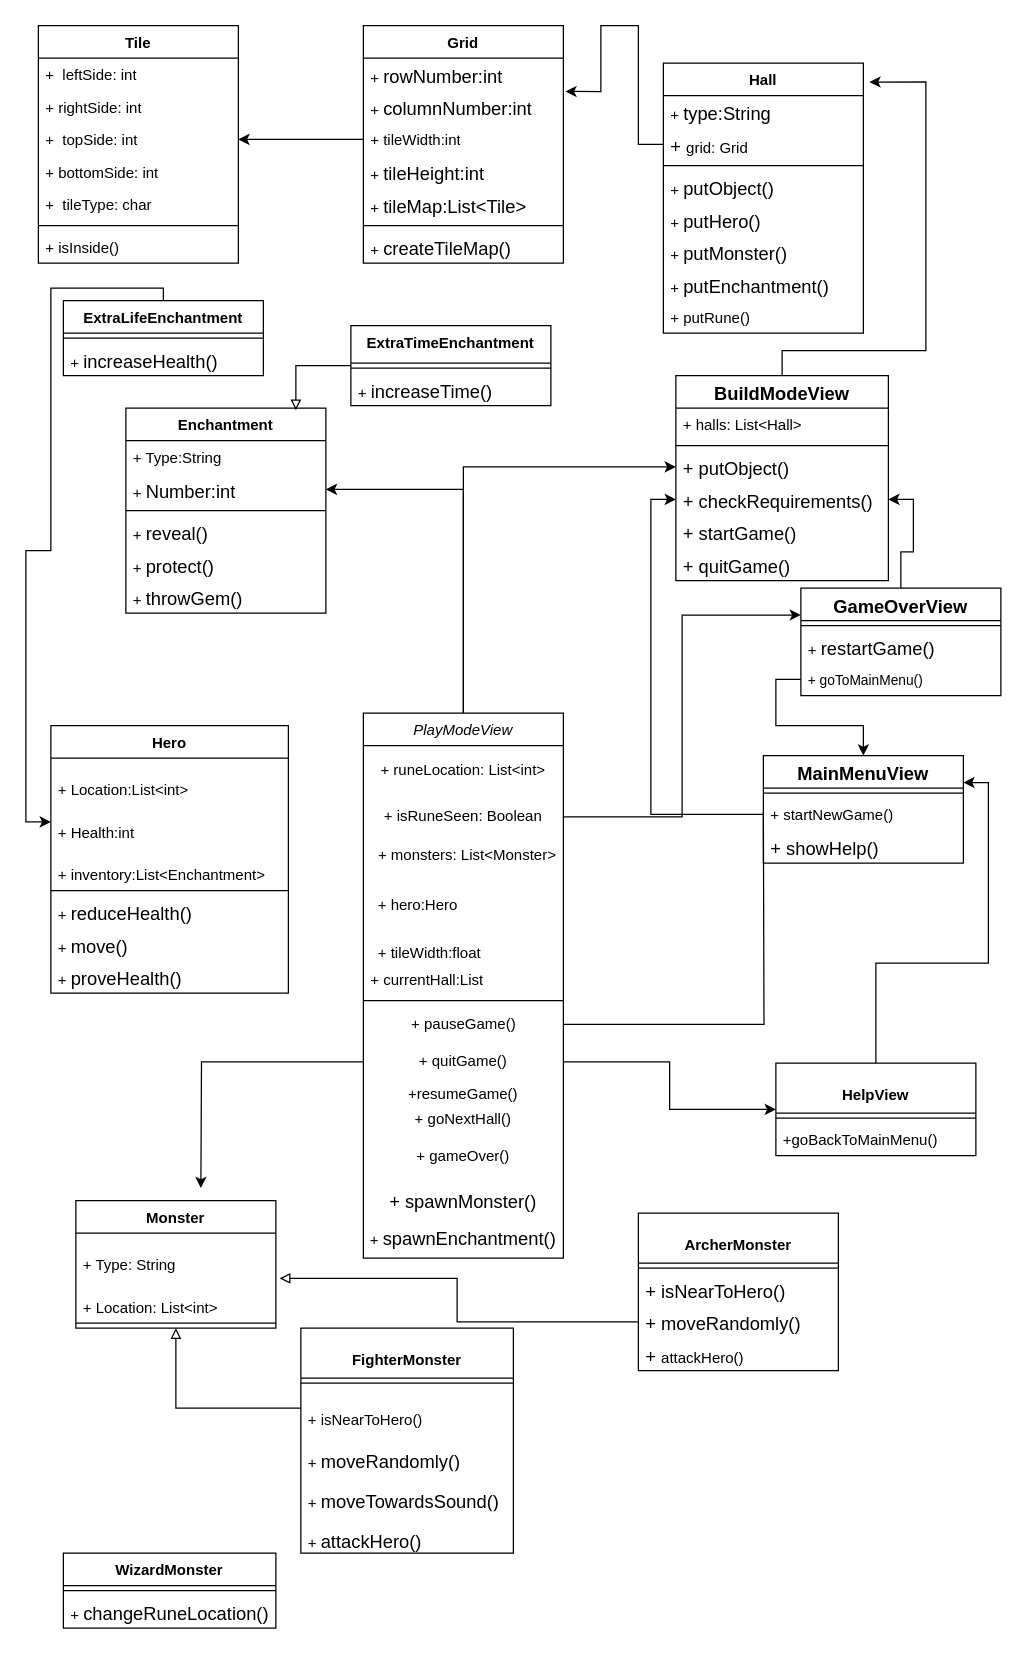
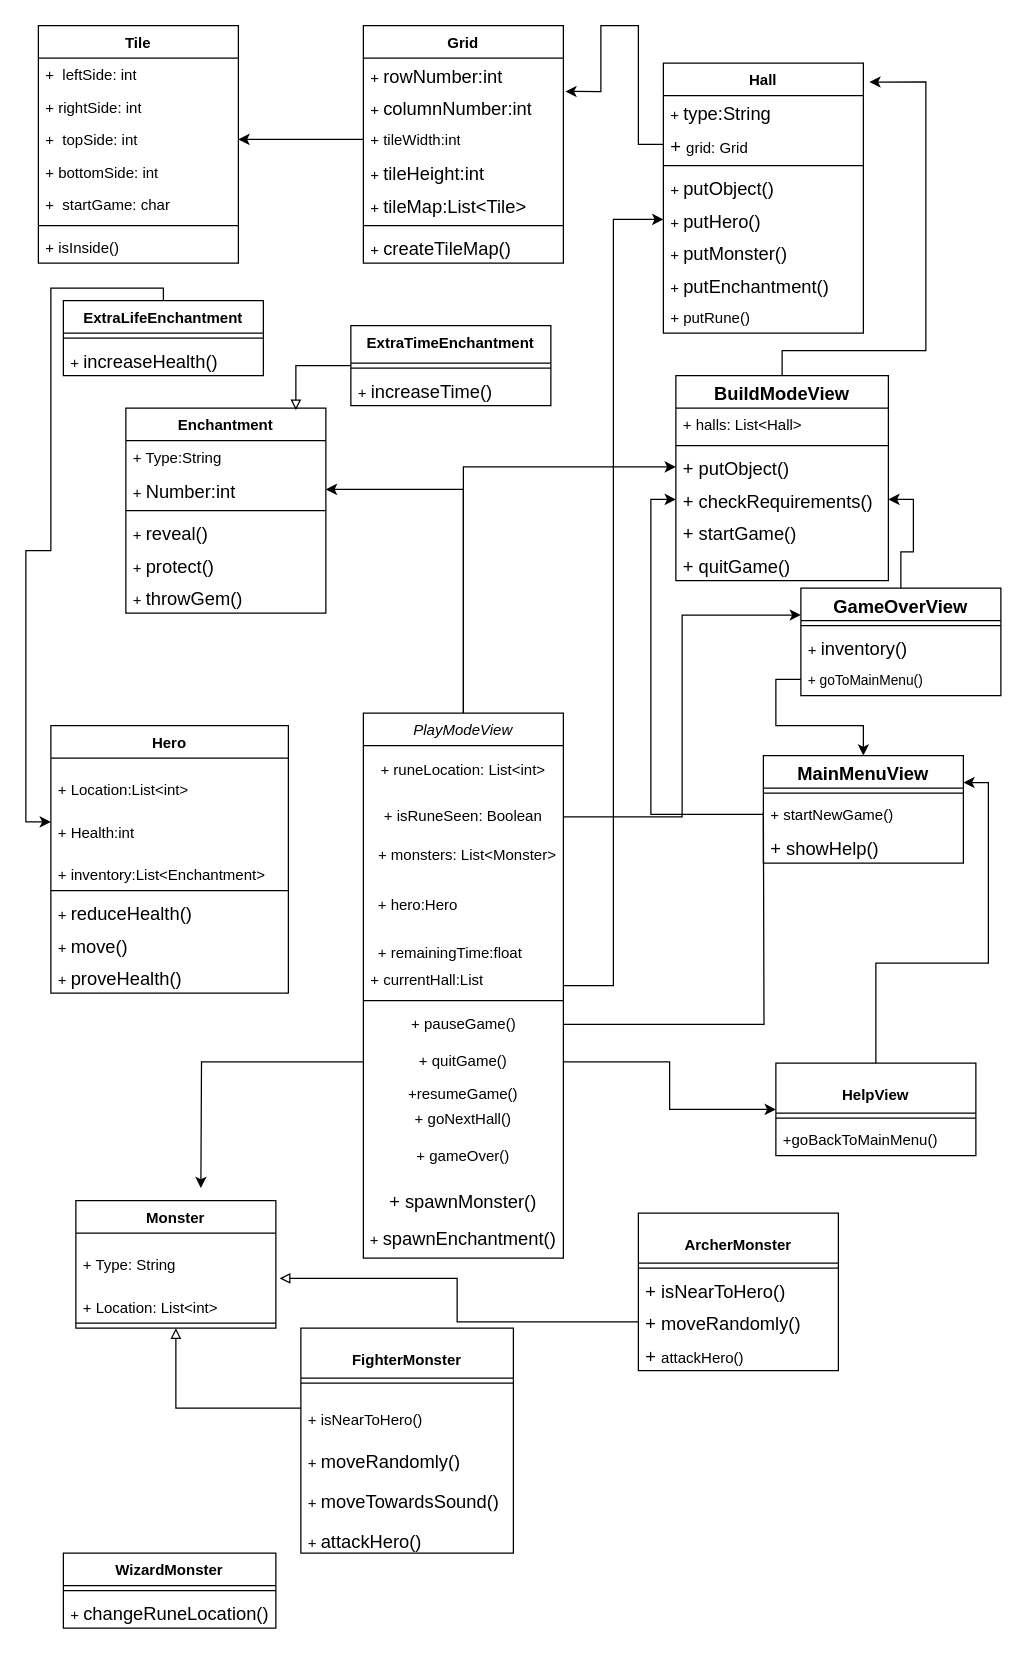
node "+ tileType: char": label "+ tileType: char" -> "+ startGame: char"
edge "PlayModeView" -> "+ putHero()": added
node "+ restartGame()": label "+ restartGame()" -> "+ inventory()"
node "+ tileWidth:float": label "+ tileWidth:float" -> "+ remainingTime:float"
